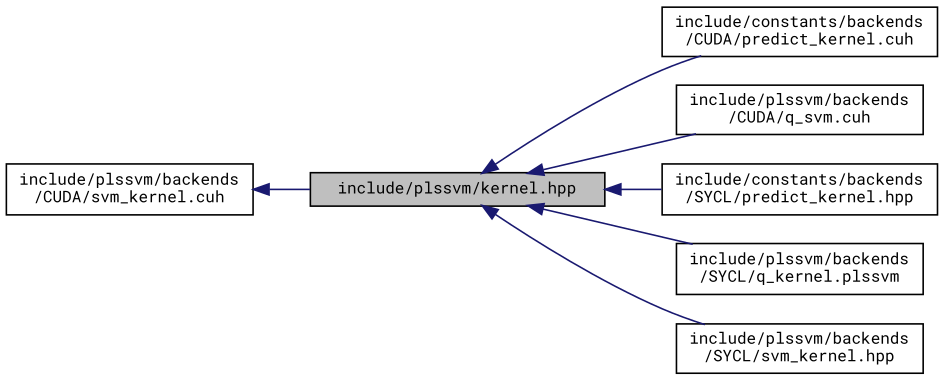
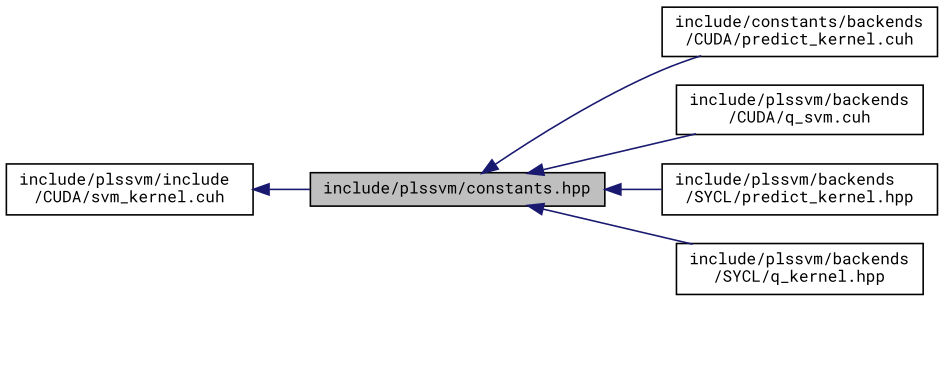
node "include/plssvm/backends /CUDA/svm_kernel.cuh": label "include/plssvm/backends /CUDA/svm_kernel.cuh" -> "include/plssvm/include /CUDA/svm_kernel.cuh"
node "include/plssvm/kernel.hpp": label "include/plssvm/kernel.hpp" -> "include/plssvm/constants.hpp"
node "include/constants/backends /SYCL/predict_kernel.hpp": label "include/constants/backends /SYCL/predict_kernel.hpp" -> "include/plssvm/backends /SYCL/predict_kernel.hpp"
node "include/plssvm/backends /SYCL/q_kernel.plssvm": label "include/plssvm/backends /SYCL/q_kernel.plssvm" -> "include/plssvm/backends /SYCL/q_kernel.hpp"
node "include/plssvm/backends /SYCL/svm_kernel.hpp": removed
